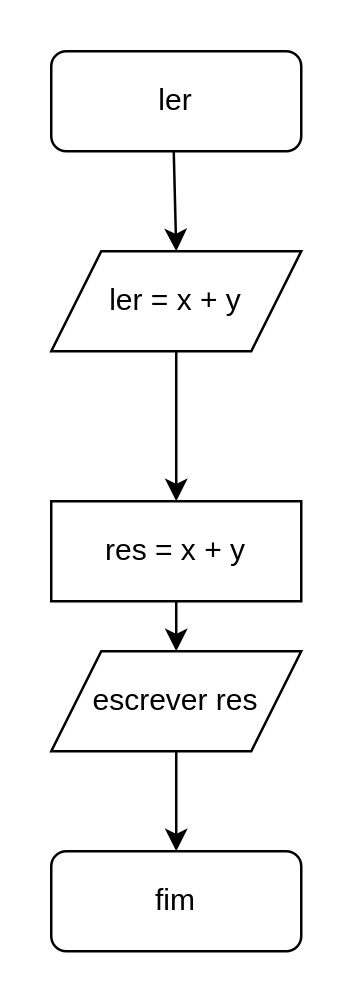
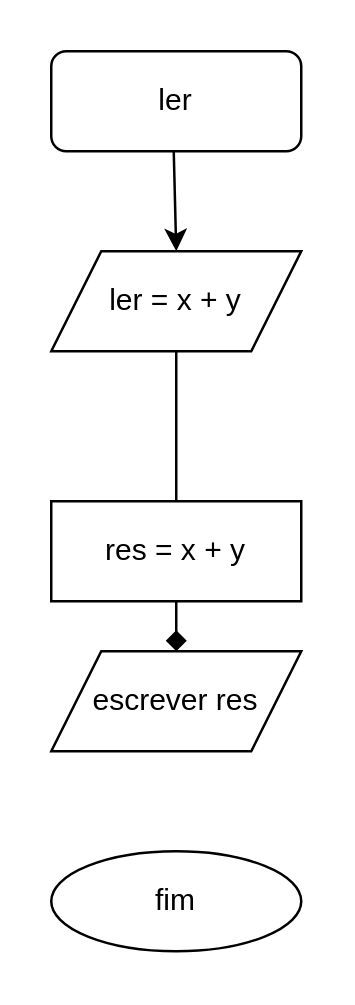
edge "ler = x + y" -> "res = x + y": arrowhead classic -> none
edge "res = x + y" -> "escrever res": arrowhead classic -> diamond
edge "escrever res" -> "fim": removed
node "fim": shape rounded rectangle -> ellipse
